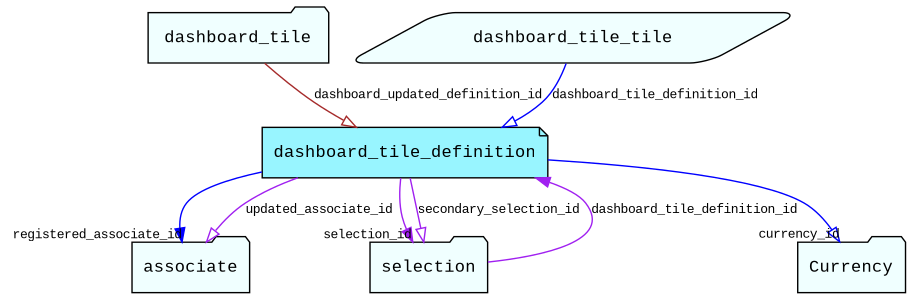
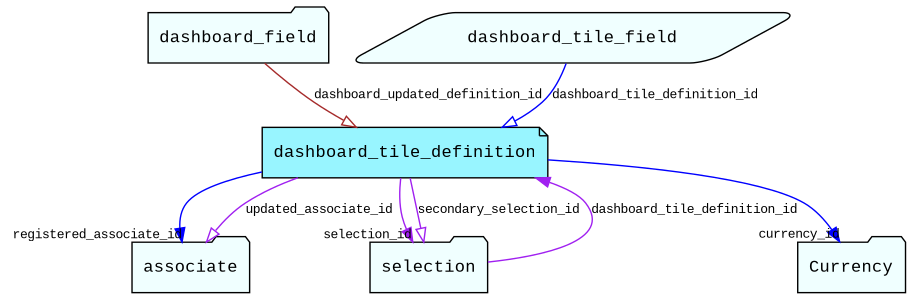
node "dashboard_tile": label "dashboard_tile" -> "dashboard_field"
node "dashboard_tile_tile": label "dashboard_tile_tile" -> "dashboard_tile_field"
edge "dashboard_tile_definition" -> "Currency": arrowhead onormal -> normal
